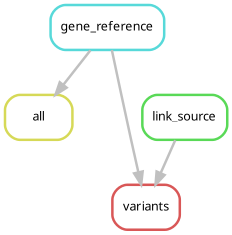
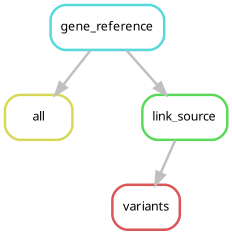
edge "gene_reference" -> "variants": now "gene_reference" -> "link_source"
